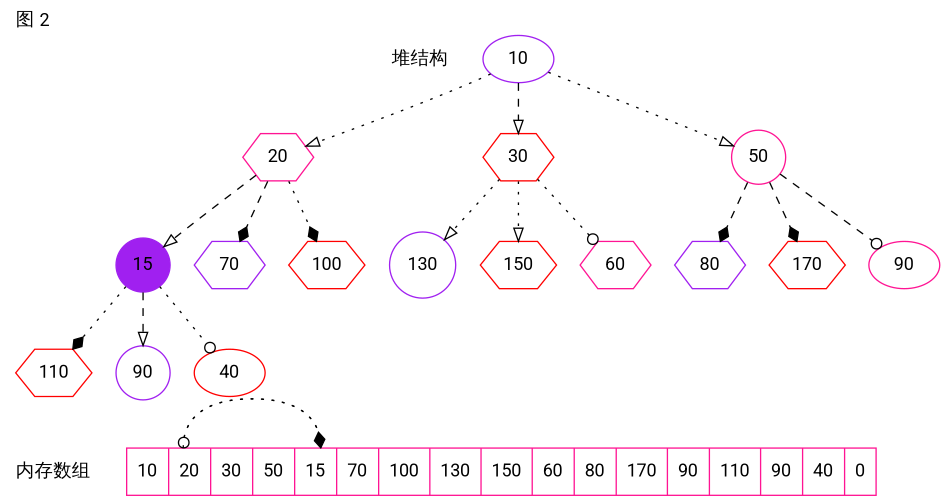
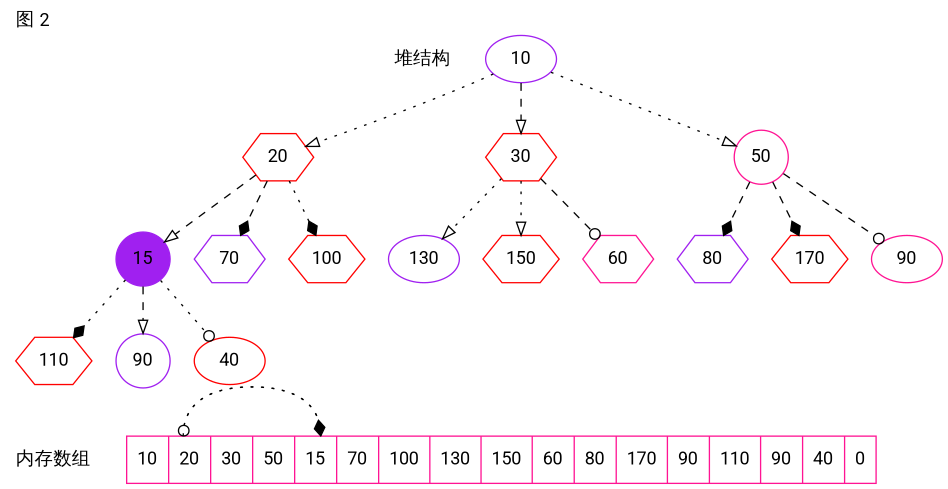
node "20": color deeppink -> red
edge "30" -> "60": style dotted -> dashed
node "130": shape circle -> ellipse
